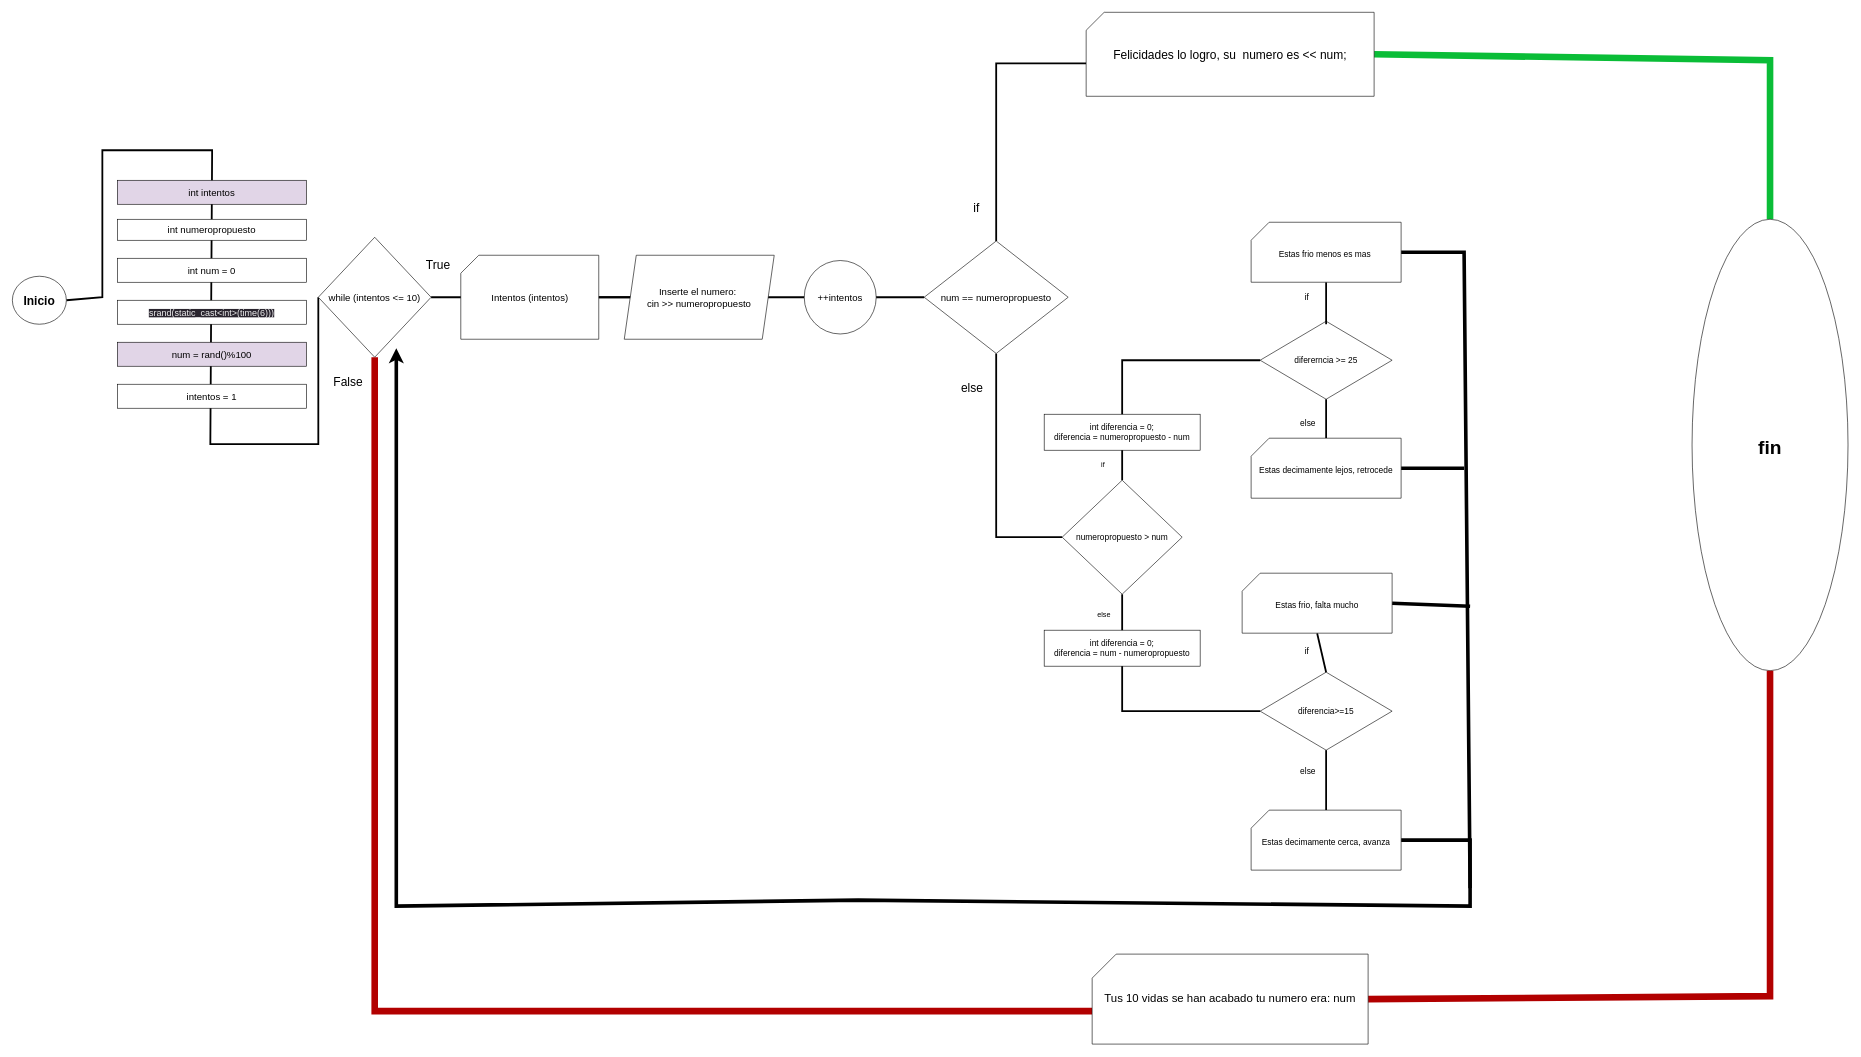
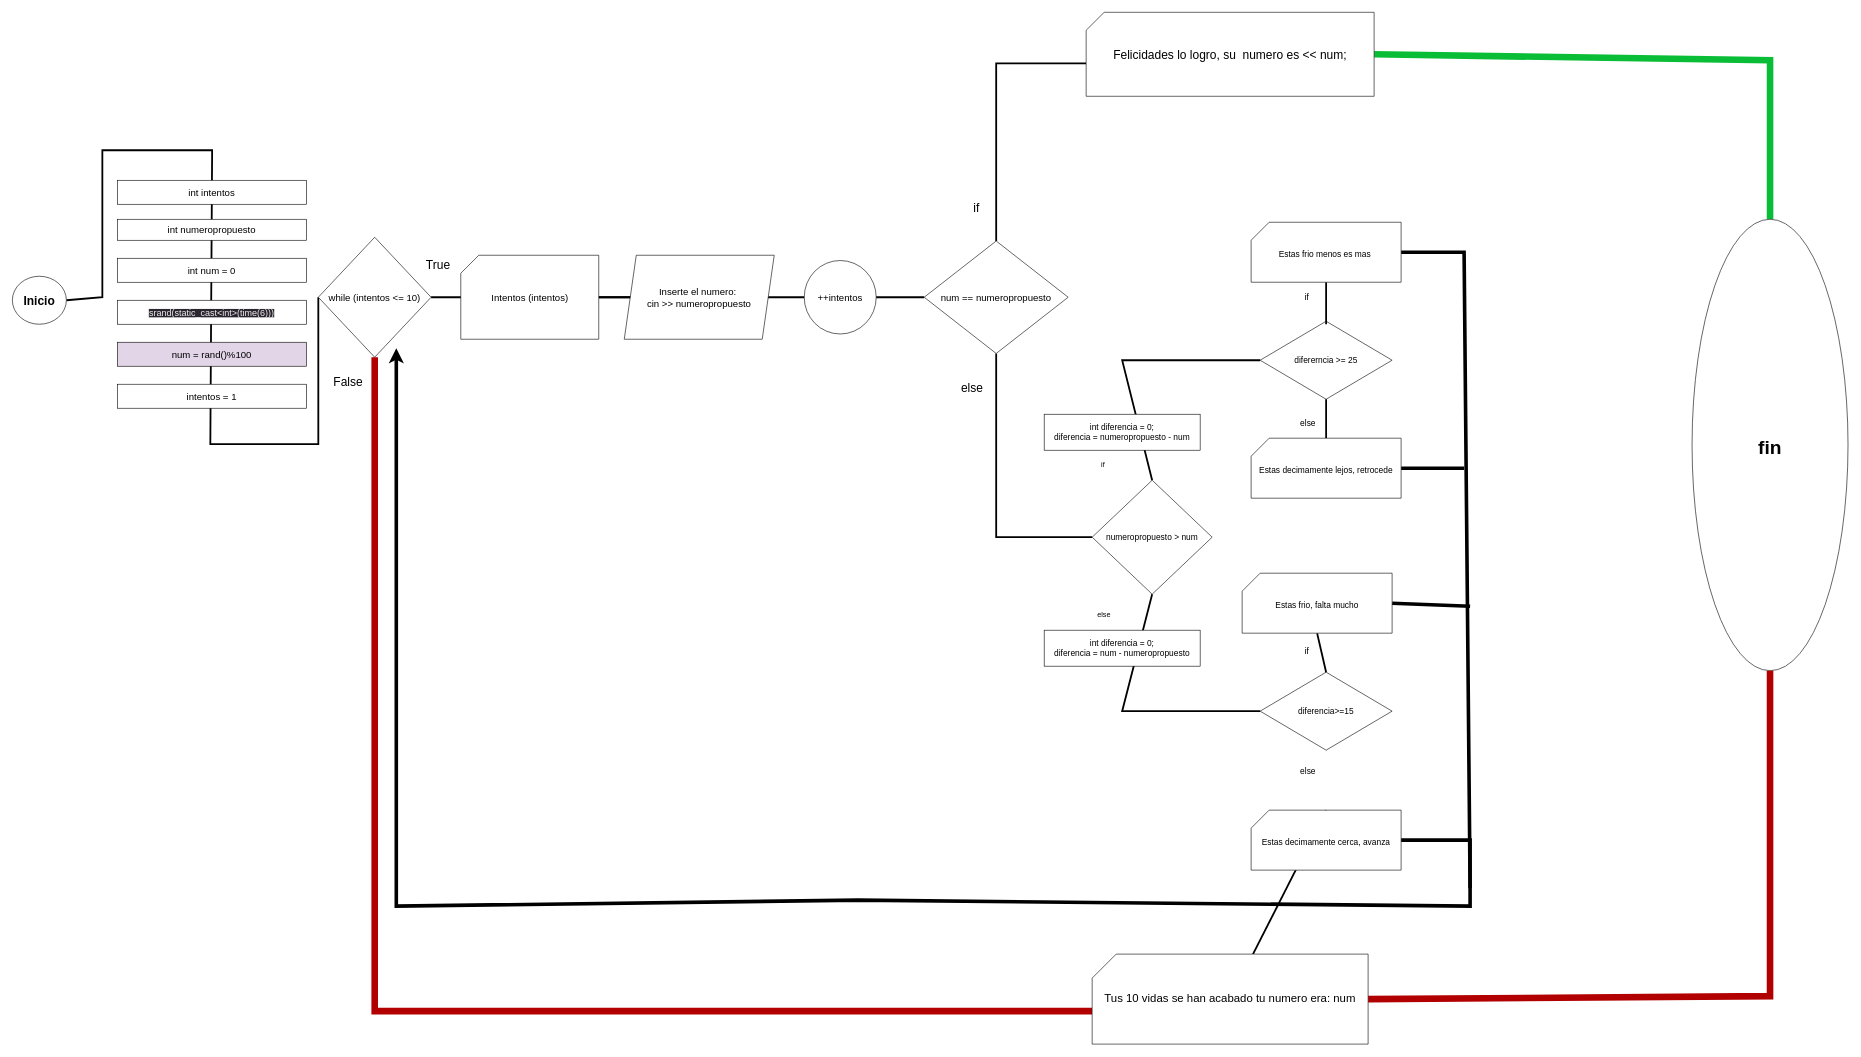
node "int intentos": fillcolor #e1d5e7 -> #ffffff
node "numeropropuesto > num": moved (1122, 537) -> (1152, 537)
edge "diferencia>=15" -- "Estas decimamente cerca, avanza": now "Tus 10 vidas se han acabado tu numero era: num" -- "Estas decimamente cerca, avanza"
